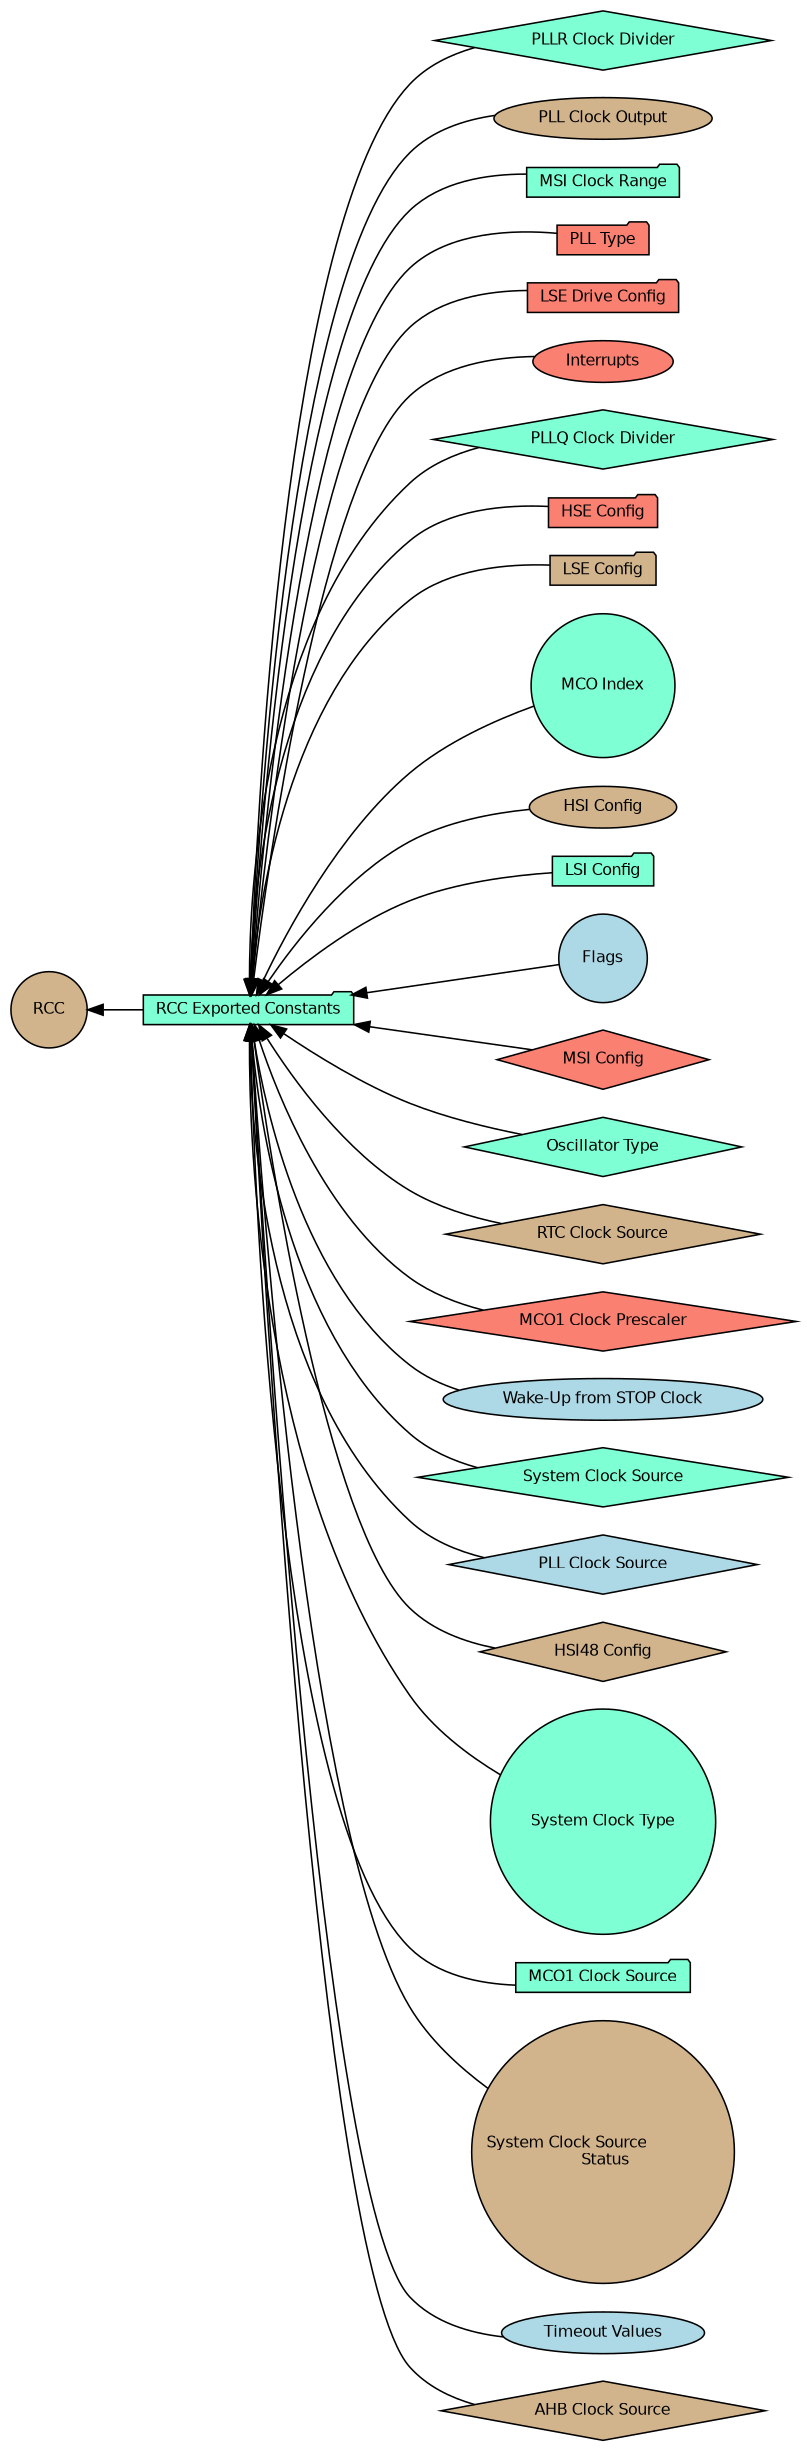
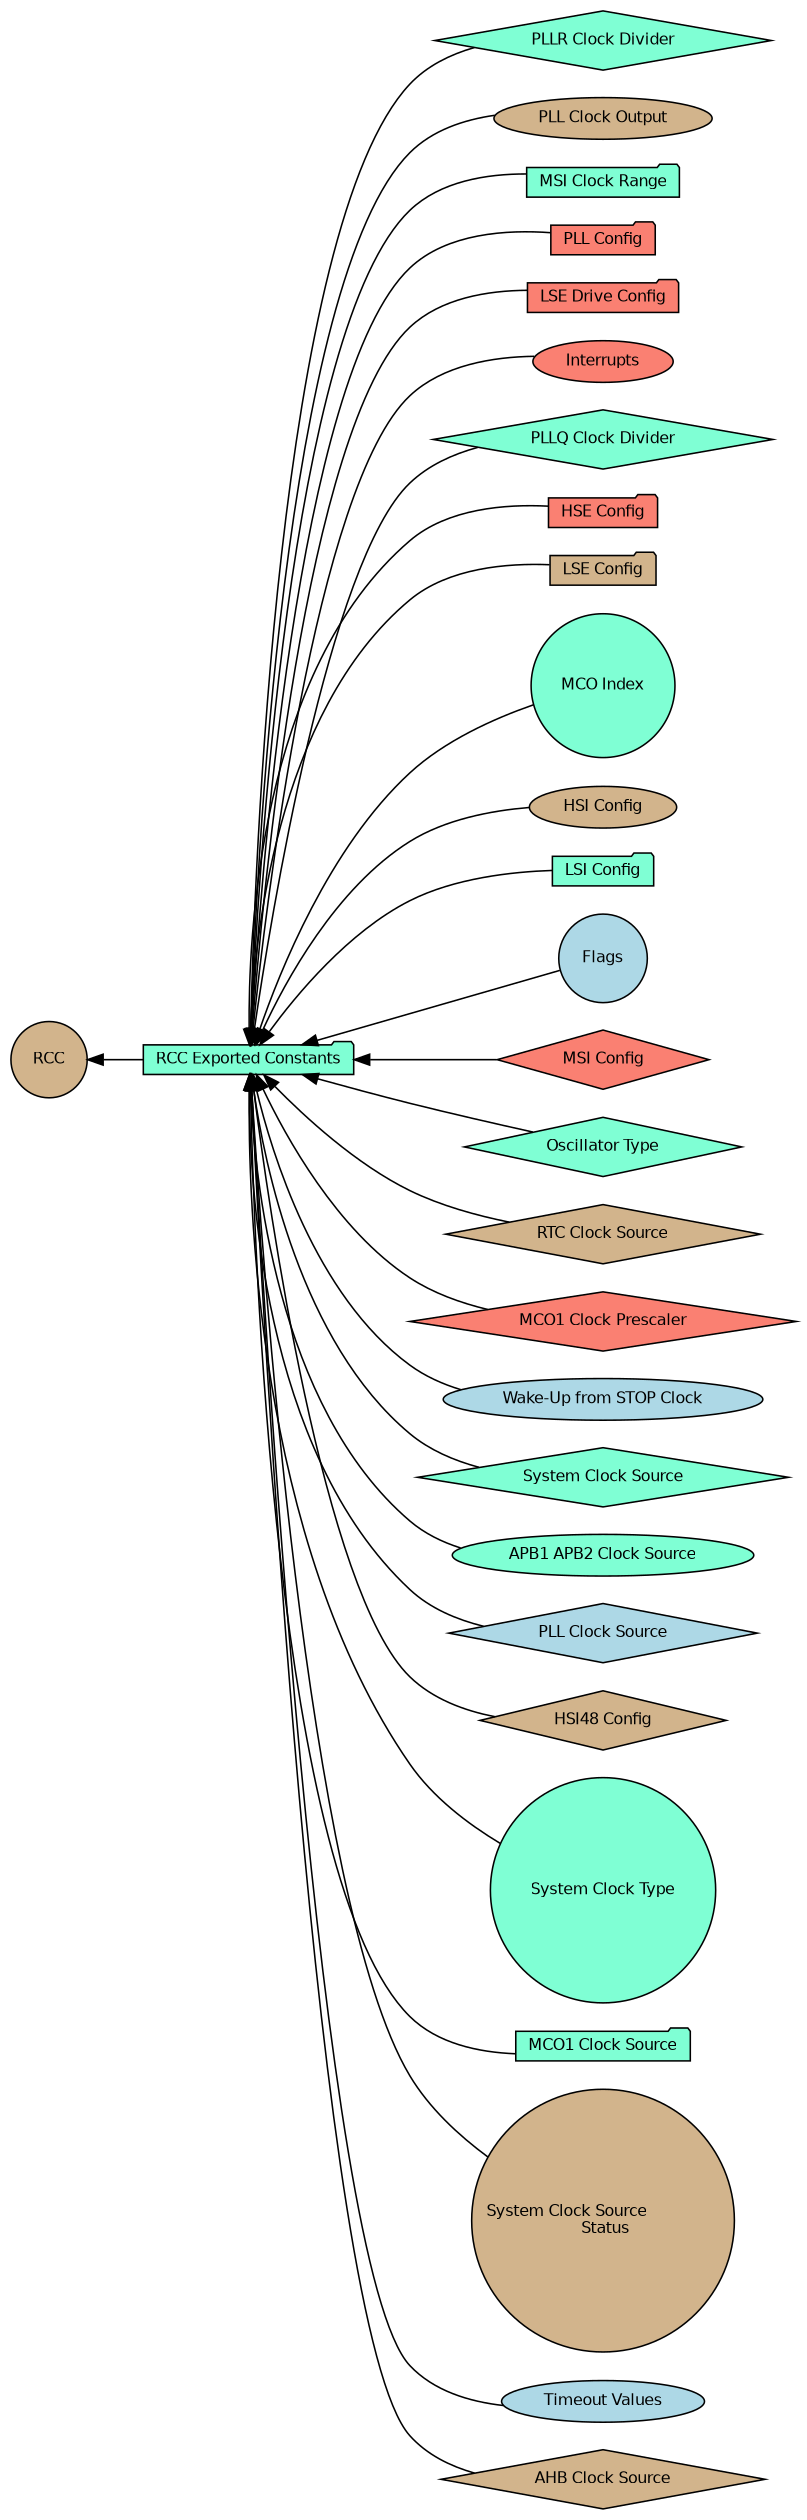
node "PLL Type": label "PLL Type" -> "PLL Config"
node "APB1 APB2 Clock Source": added
